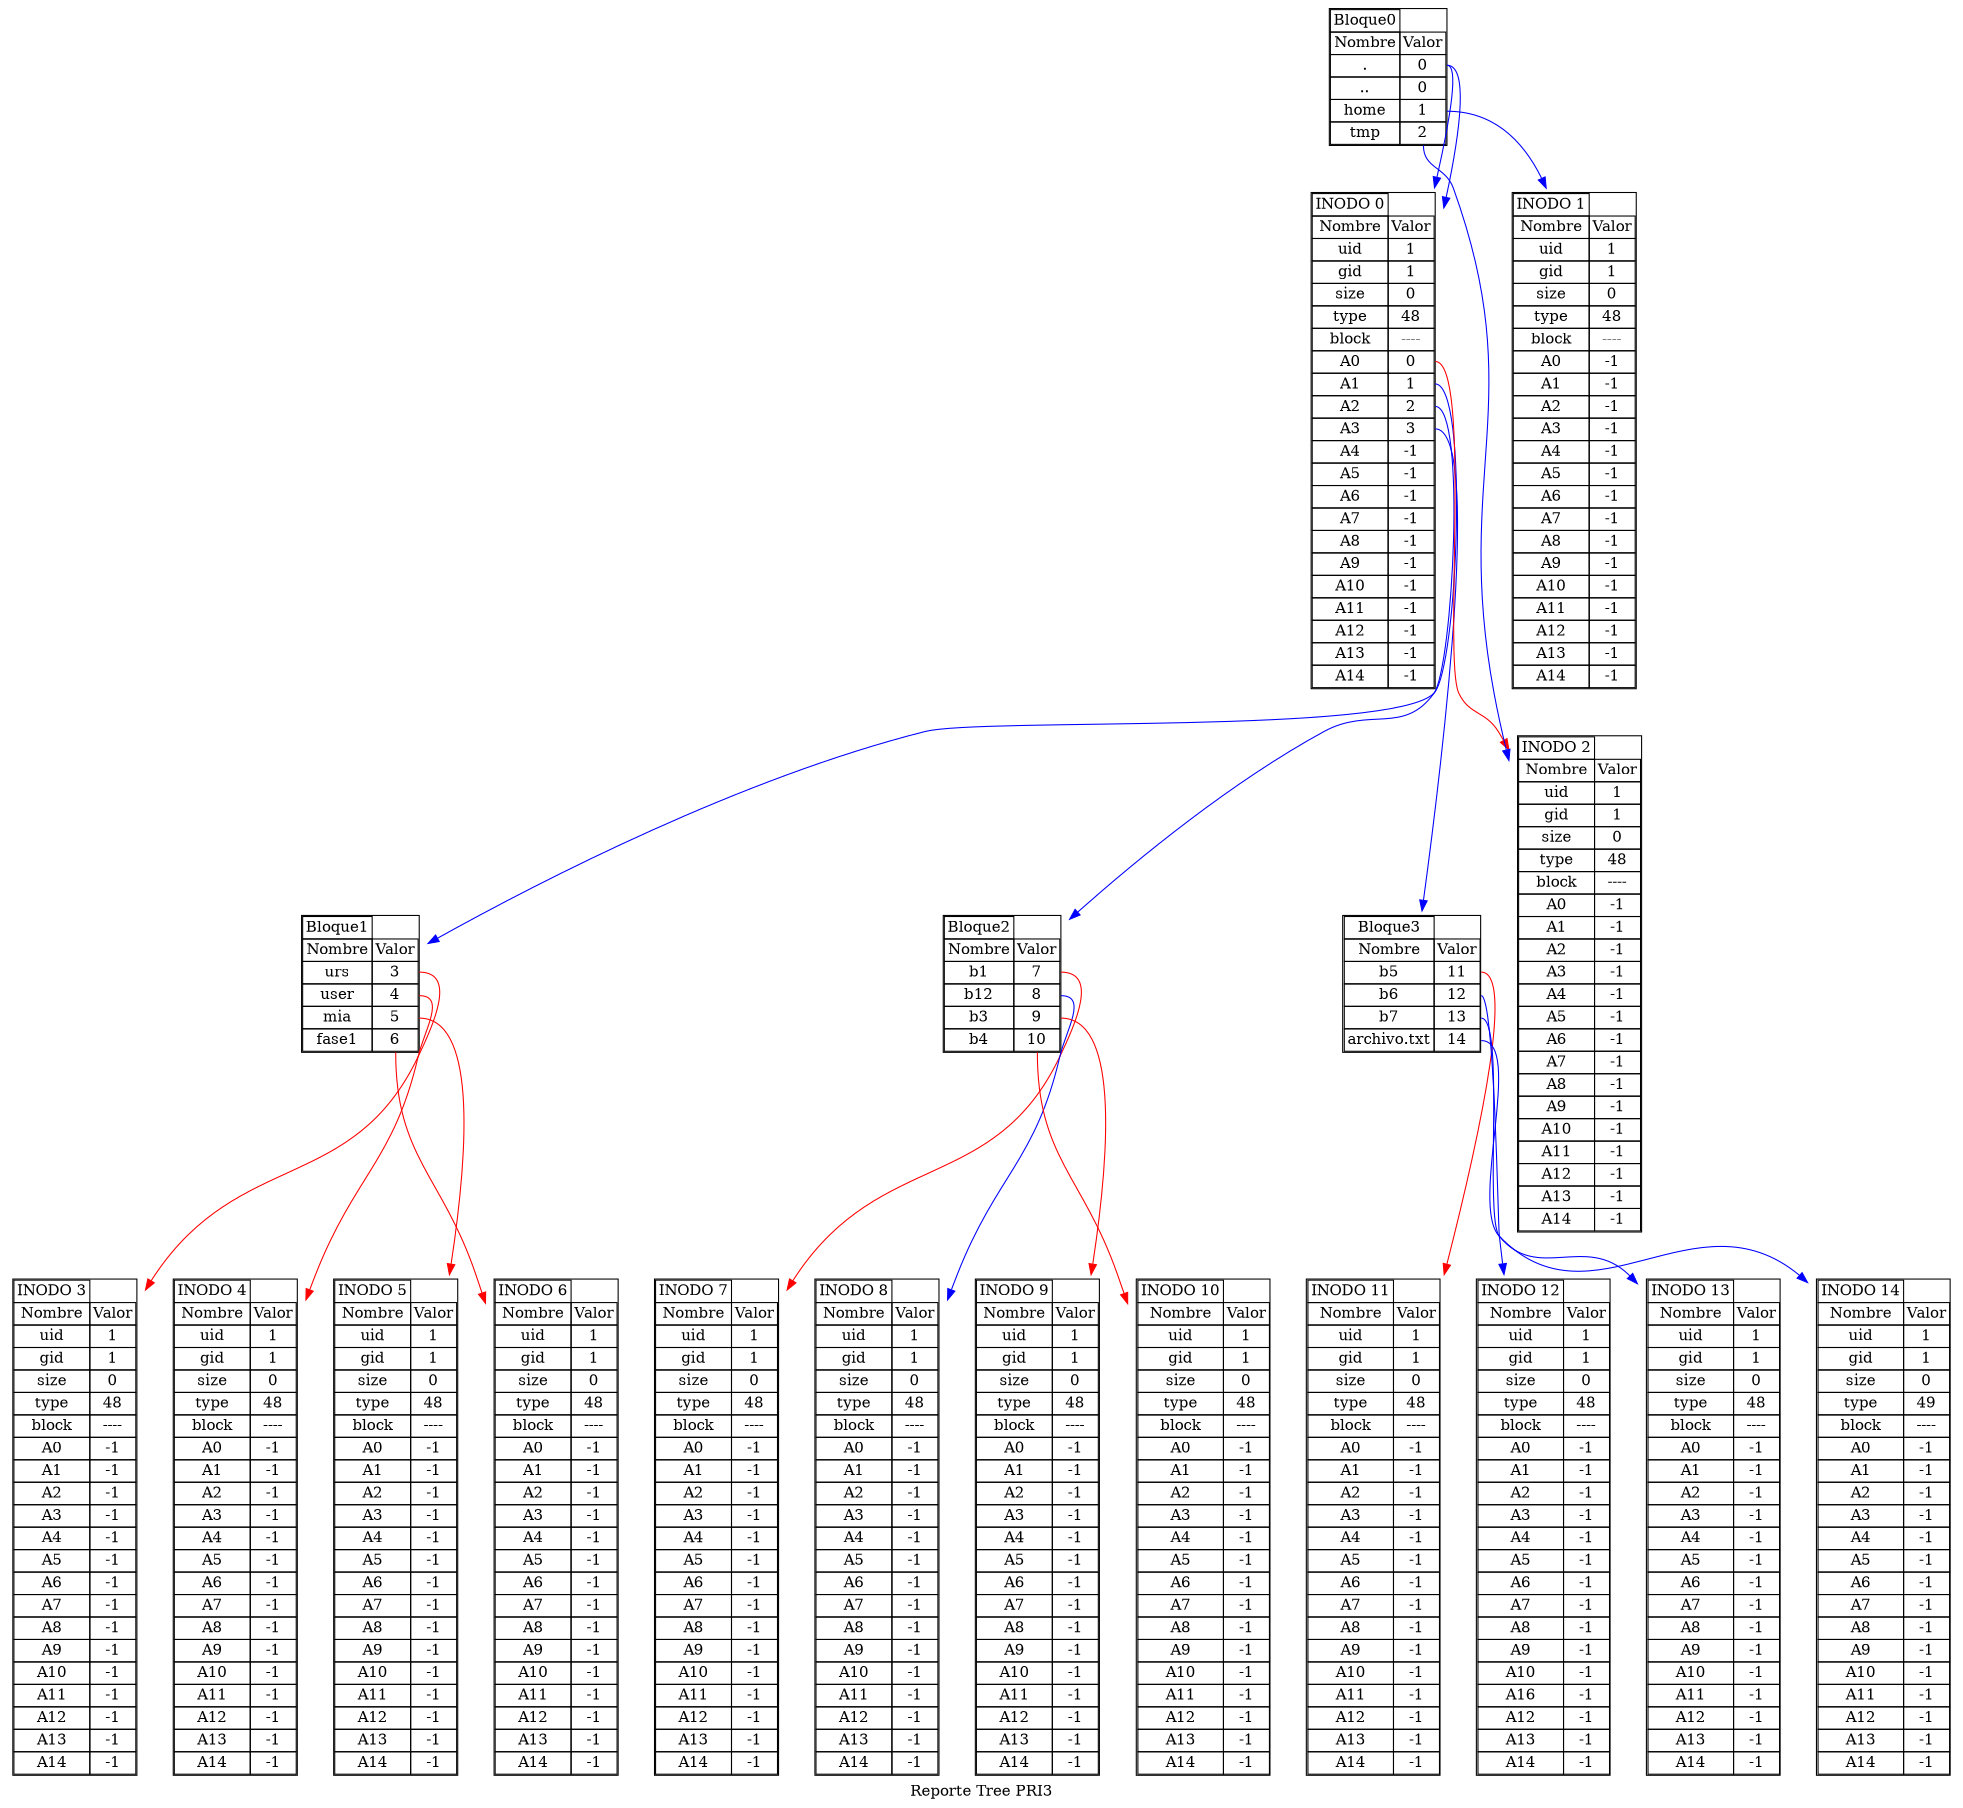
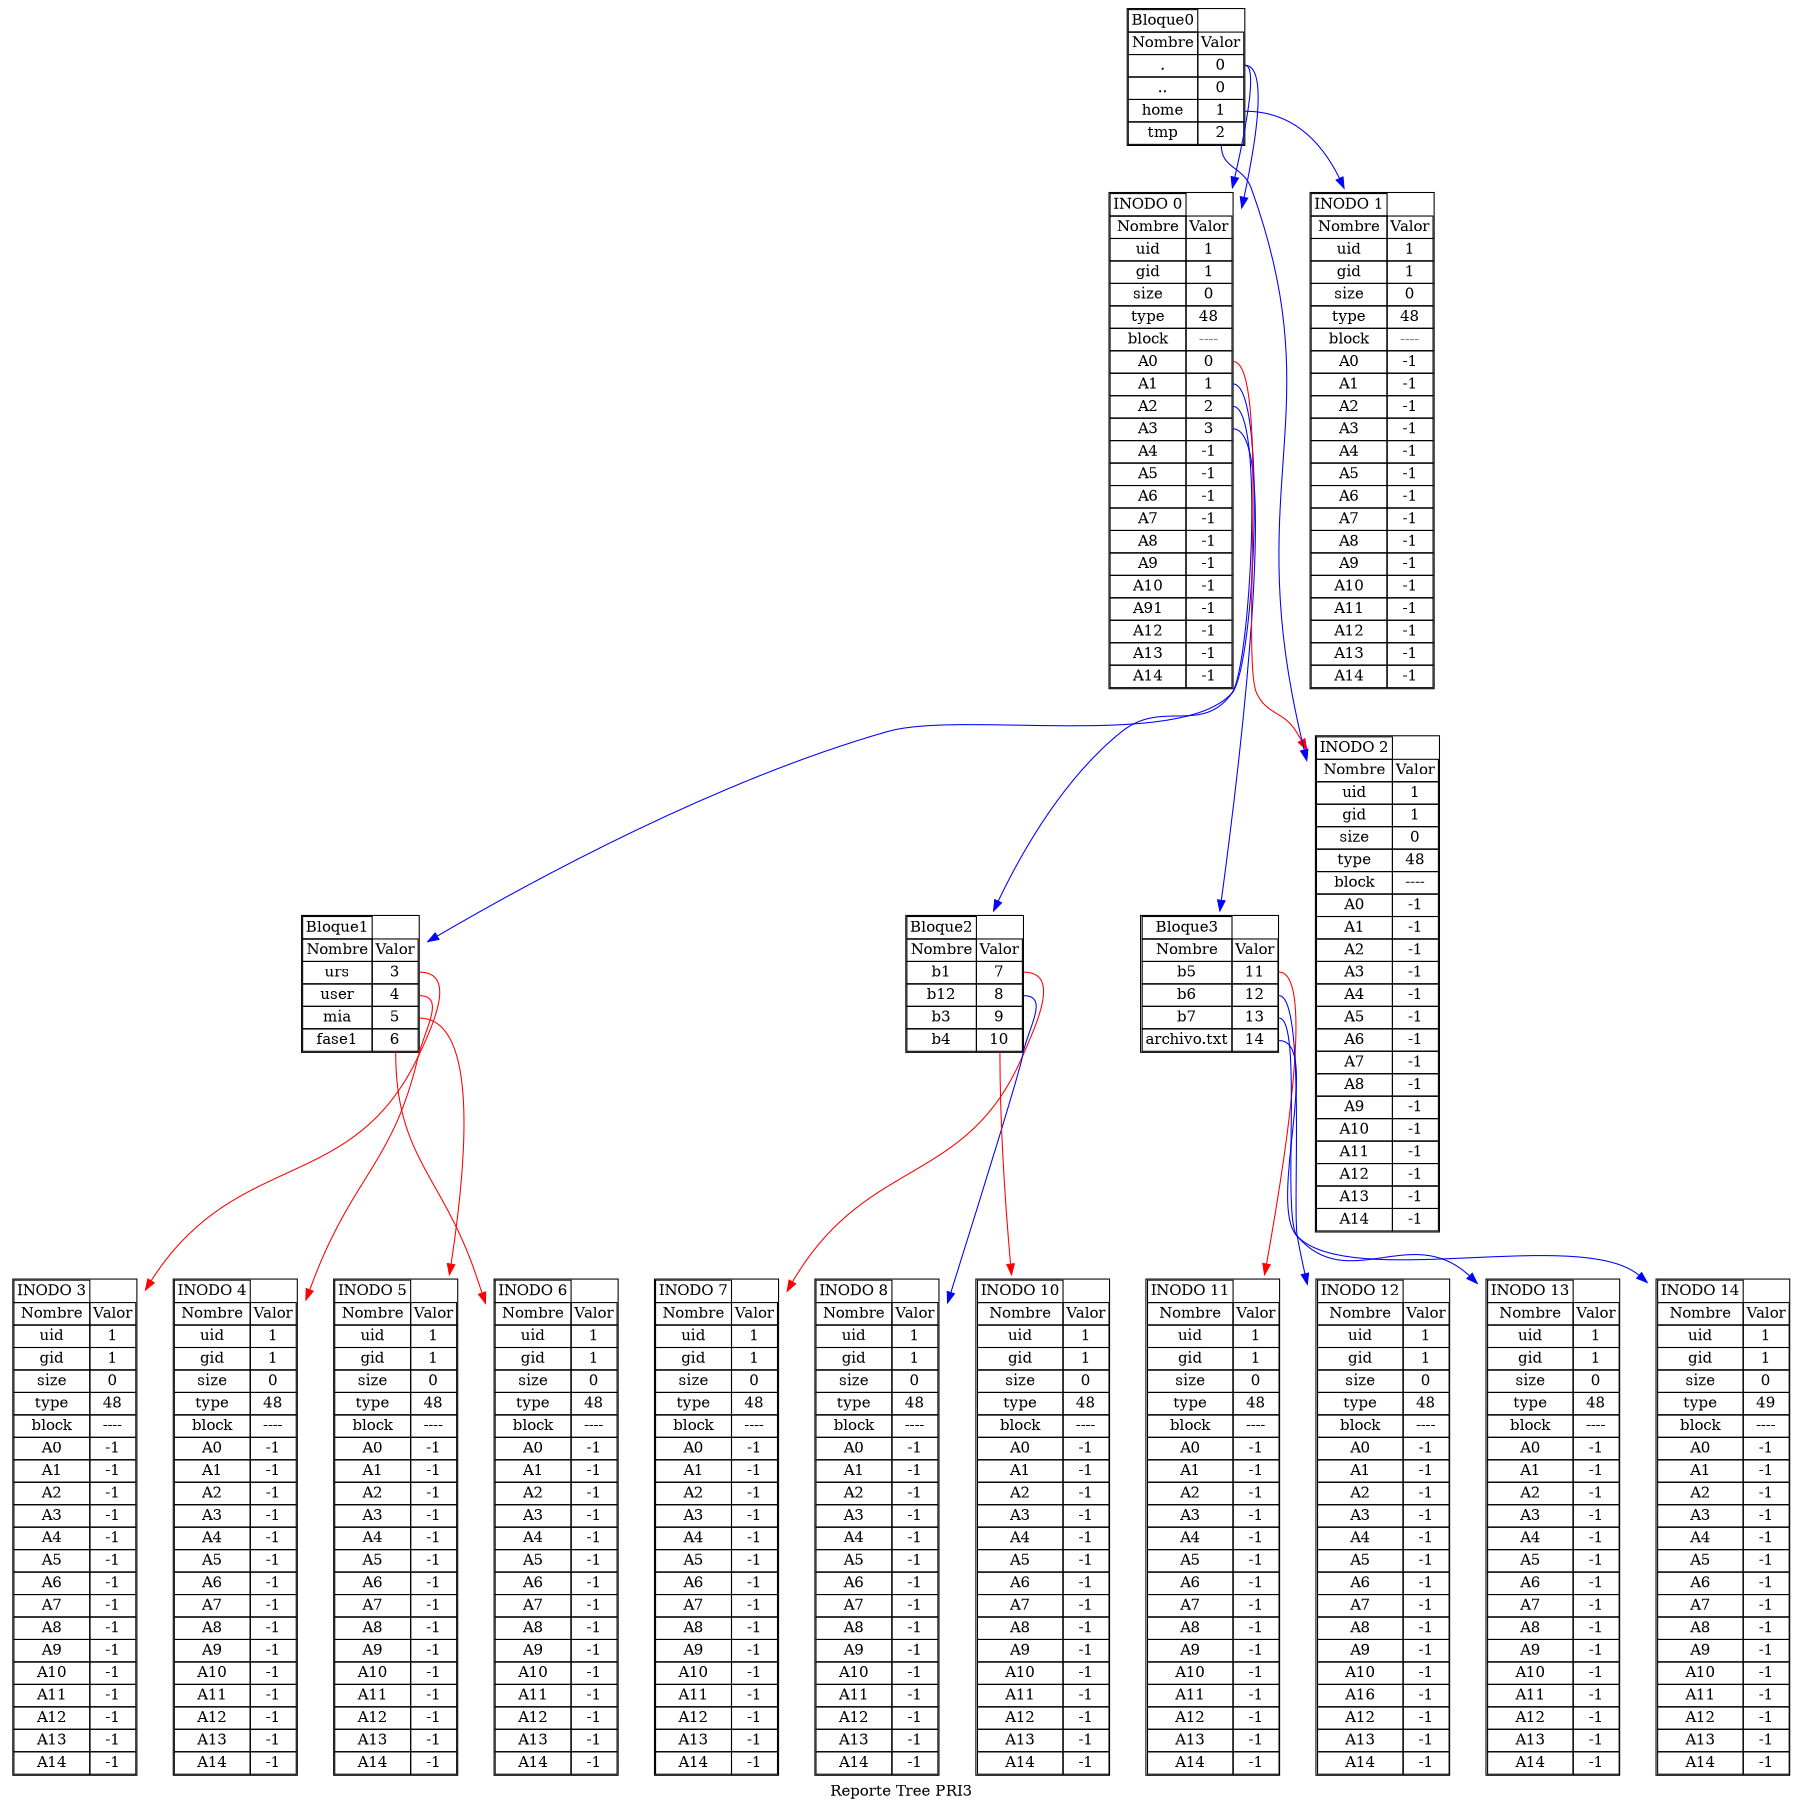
node "INODO 0": text "A11" -> "A91"
node "INODO 9": removed
